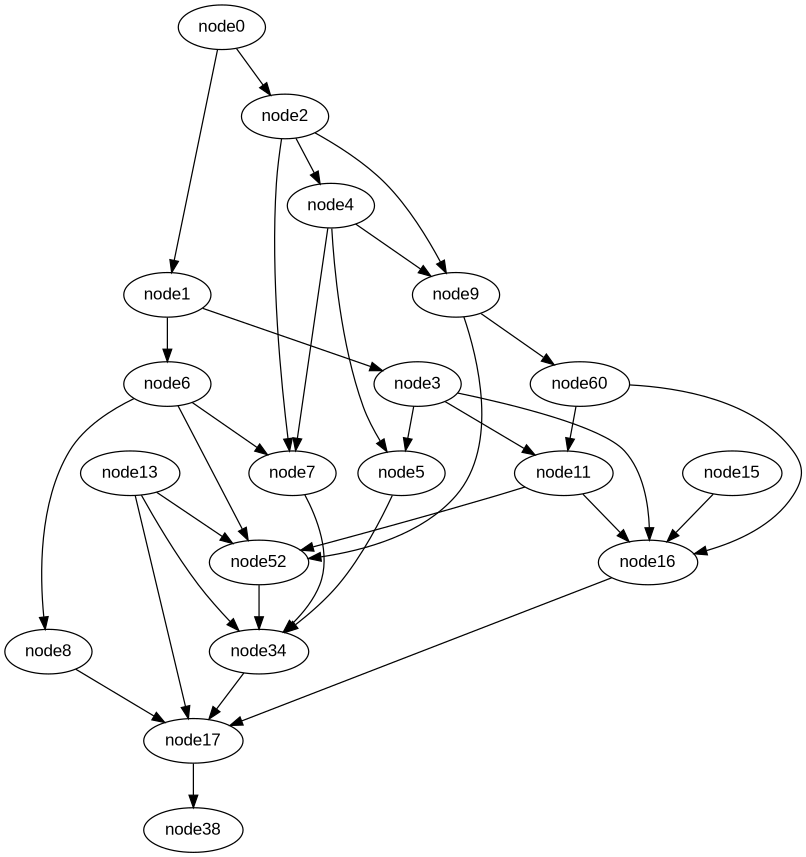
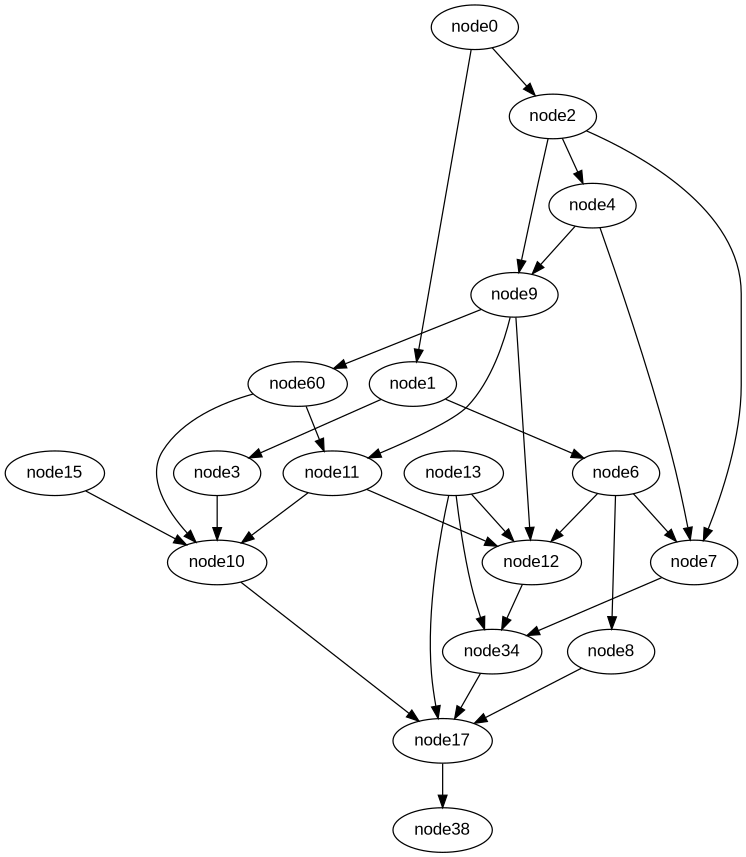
edge "node3" -> "node11": now "node9" -> "node11"
node "node5": removed
node "node52": label "node52" -> "node12"
node "node16": label "node16" -> "node10"
